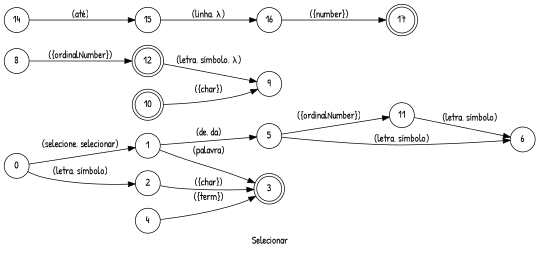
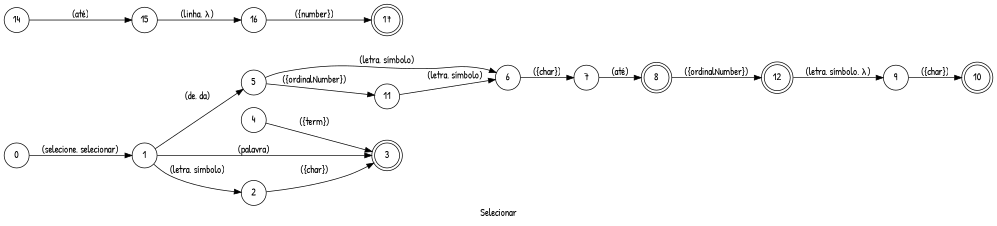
node "8": shape circle -> doublecircle
node "7": added
edge "10" -> "9": reversed
edge "0" -> "2": now "1" -> "2"
